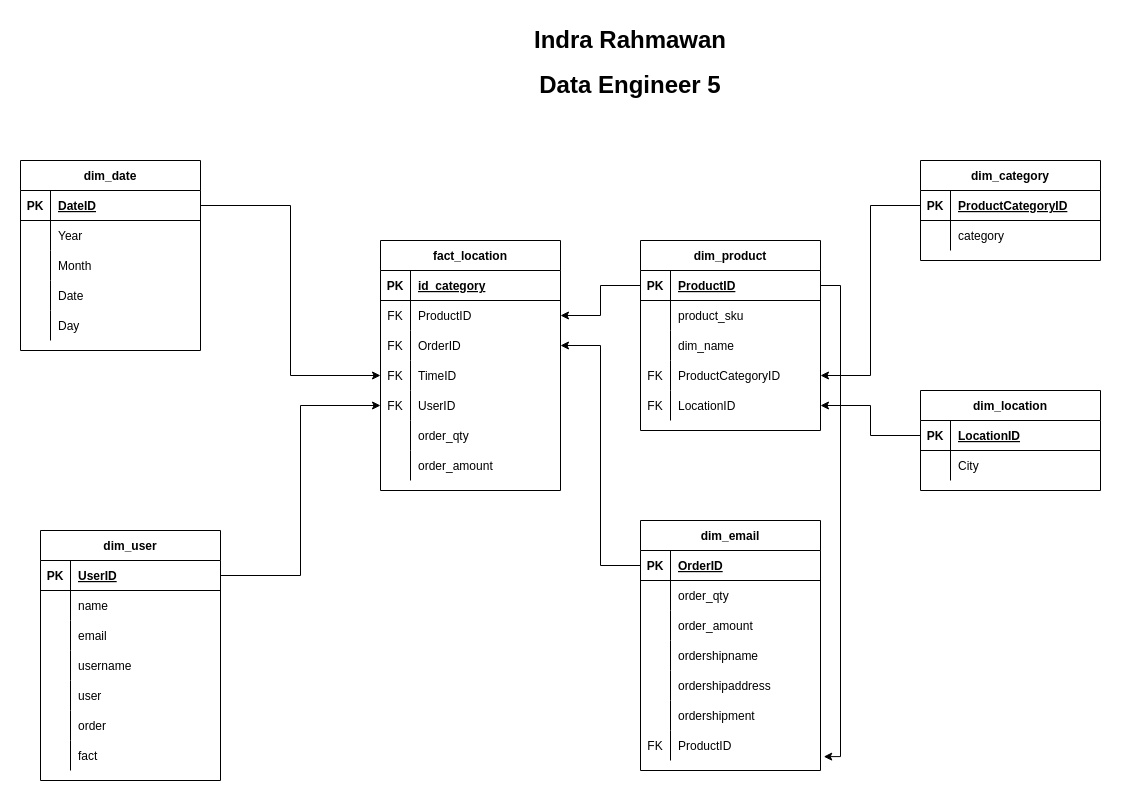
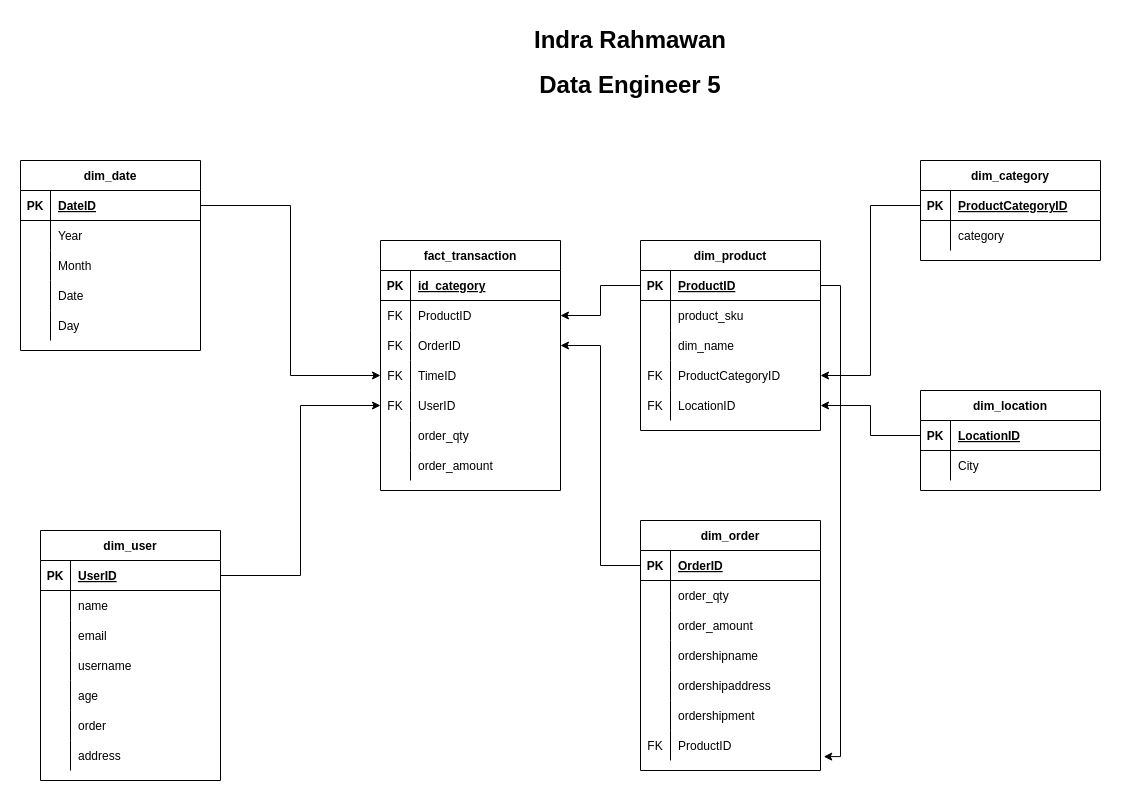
node "fact_location": label "fact_location" -> "fact_transaction"
node "dim_email": label "dim_email" -> "dim_order"
node "user": label "user" -> "age"
node "fact": label "fact" -> "address"
